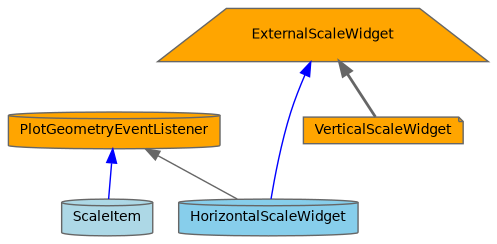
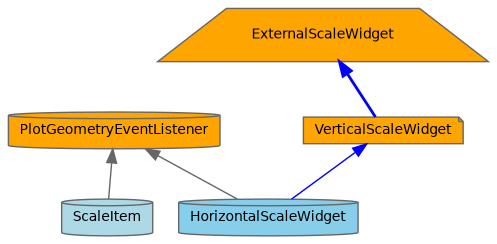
edge "VerticalScaleWidget" -> "ExternalScaleWidget": color gray40 -> blue
edge "HorizontalScaleWidget" -> "ExternalScaleWidget": now "HorizontalScaleWidget" -> "VerticalScaleWidget"
edge "ScaleItem" -> "PlotGeometryEventListener": color blue -> gray40
